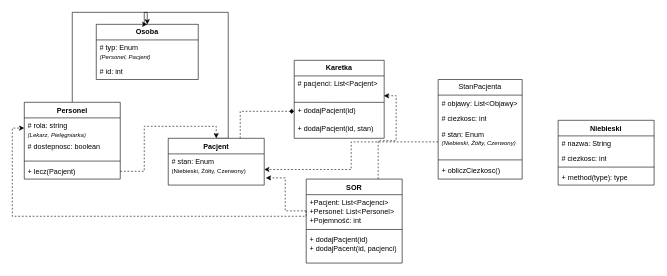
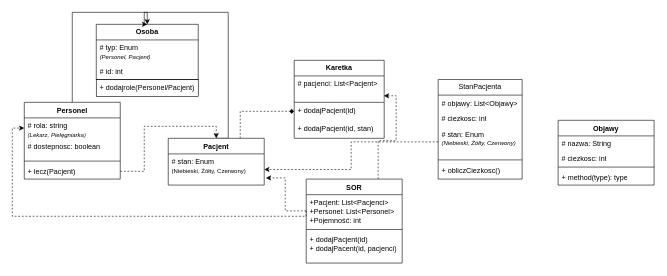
node "+ dodajrole(Personel/Pacjent)": added
node "Niebieski": label "Niebieski" -> "Objawy"
